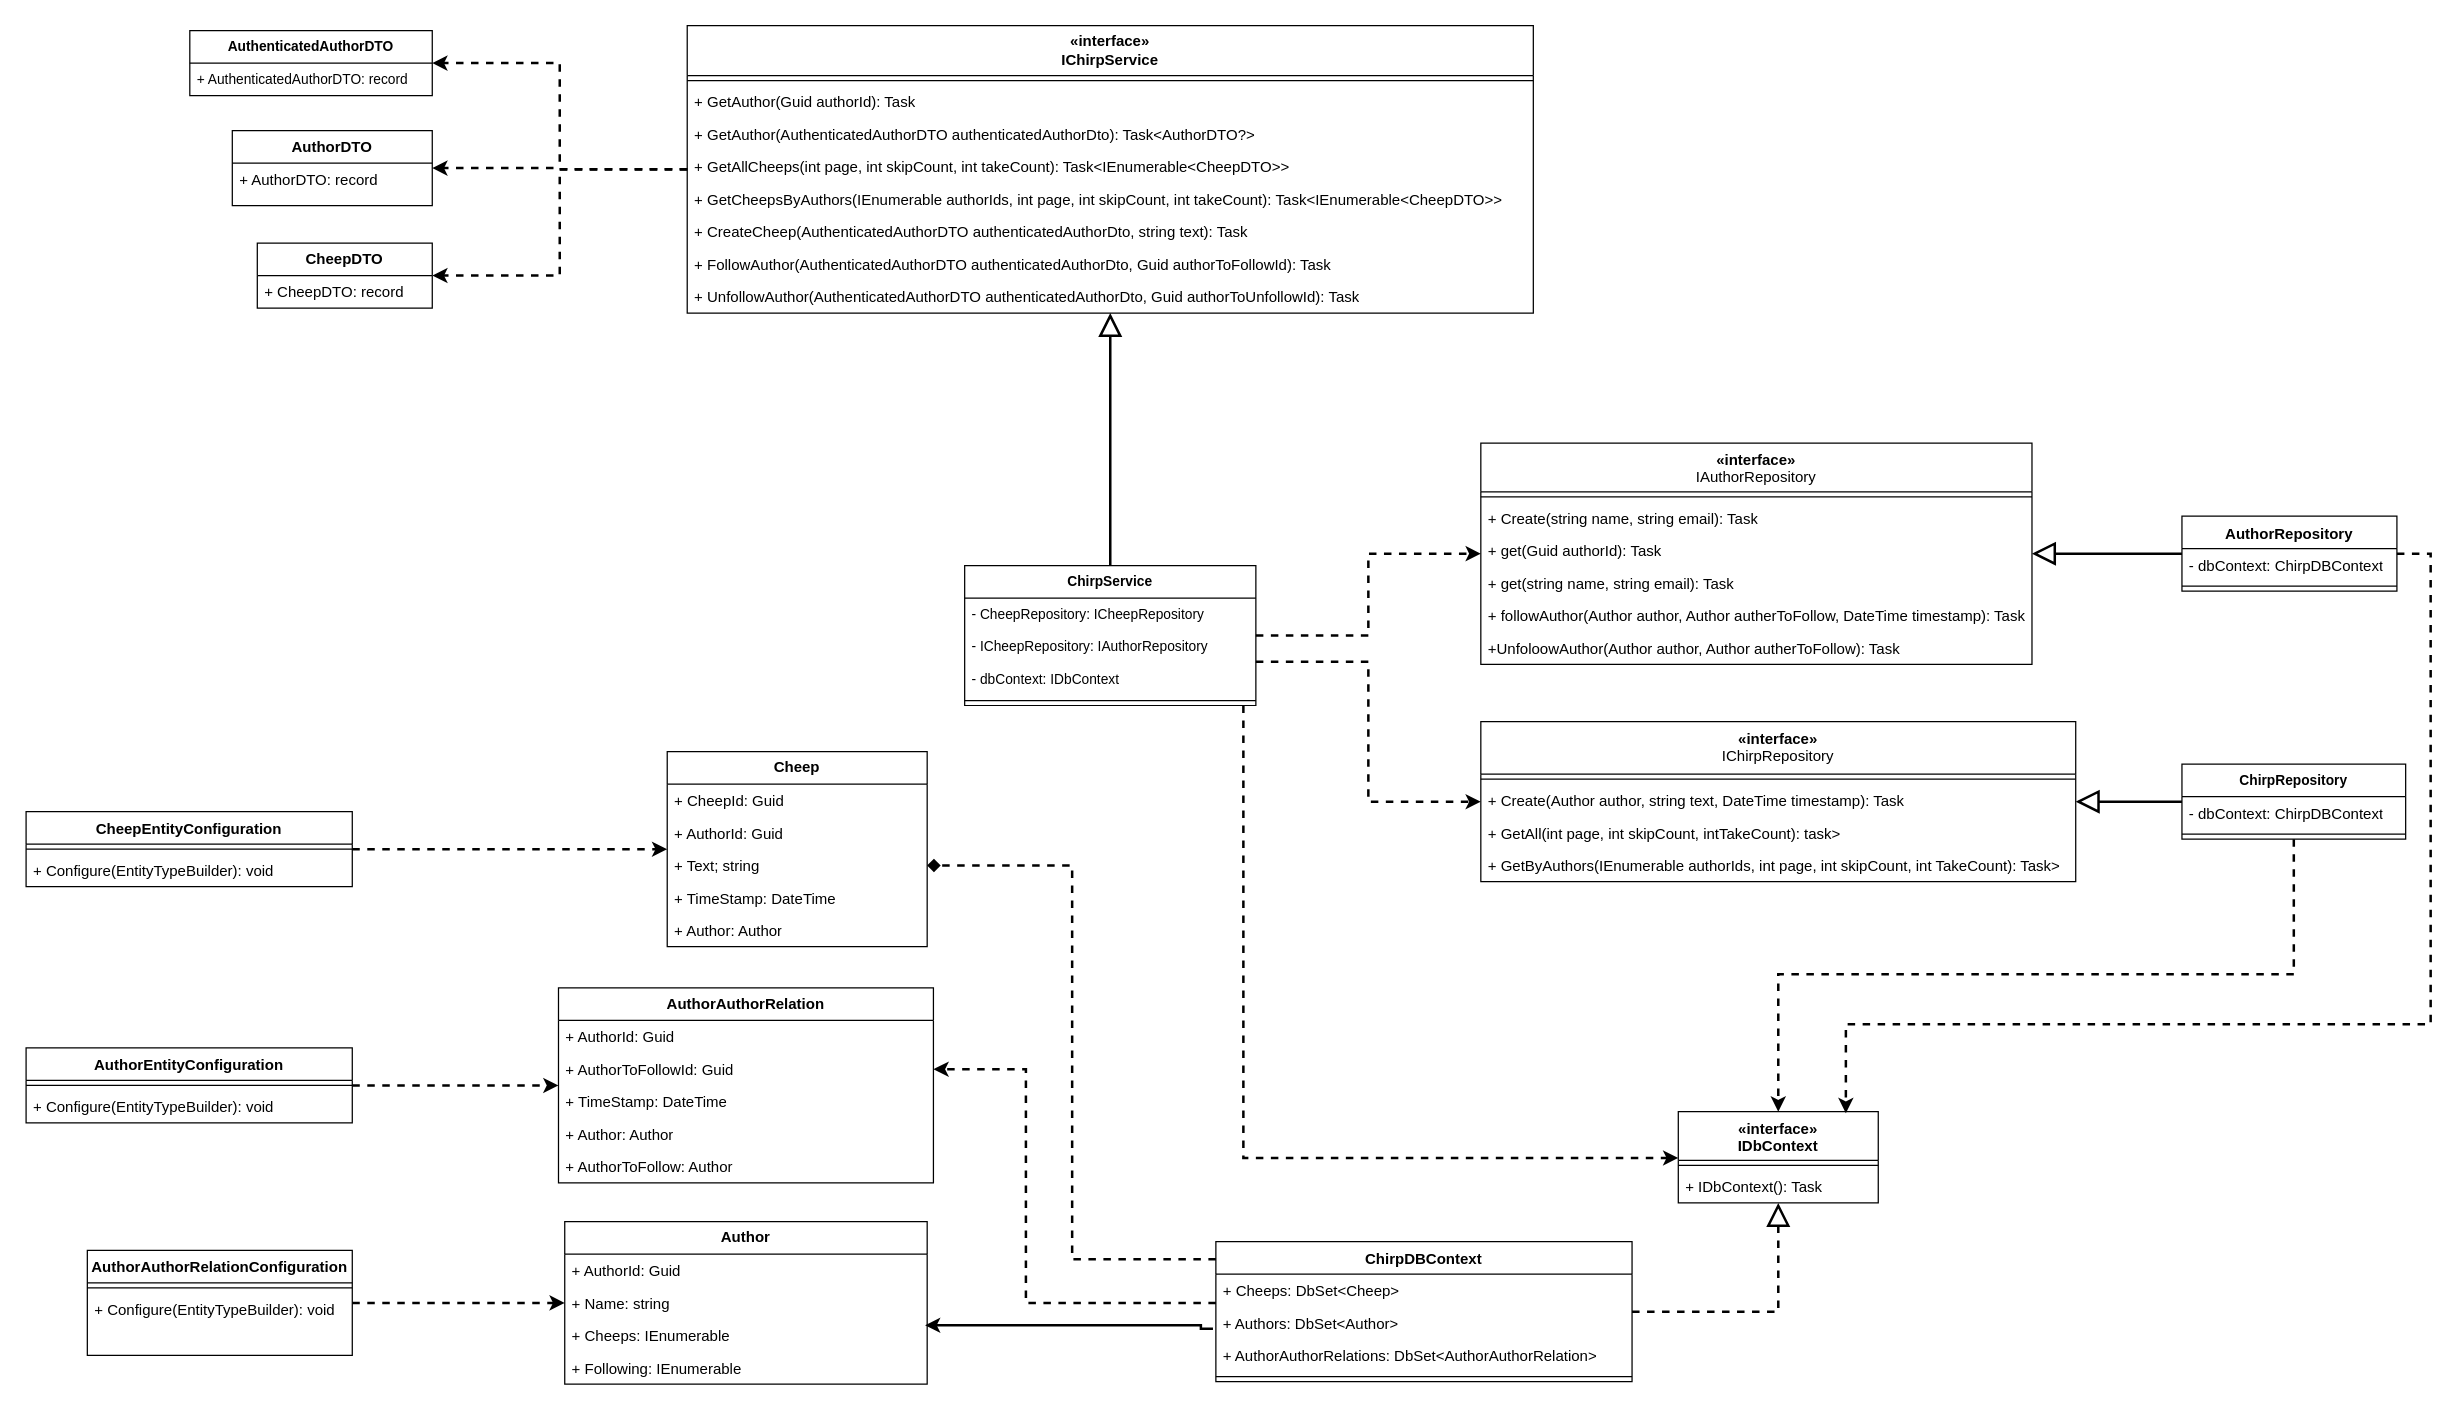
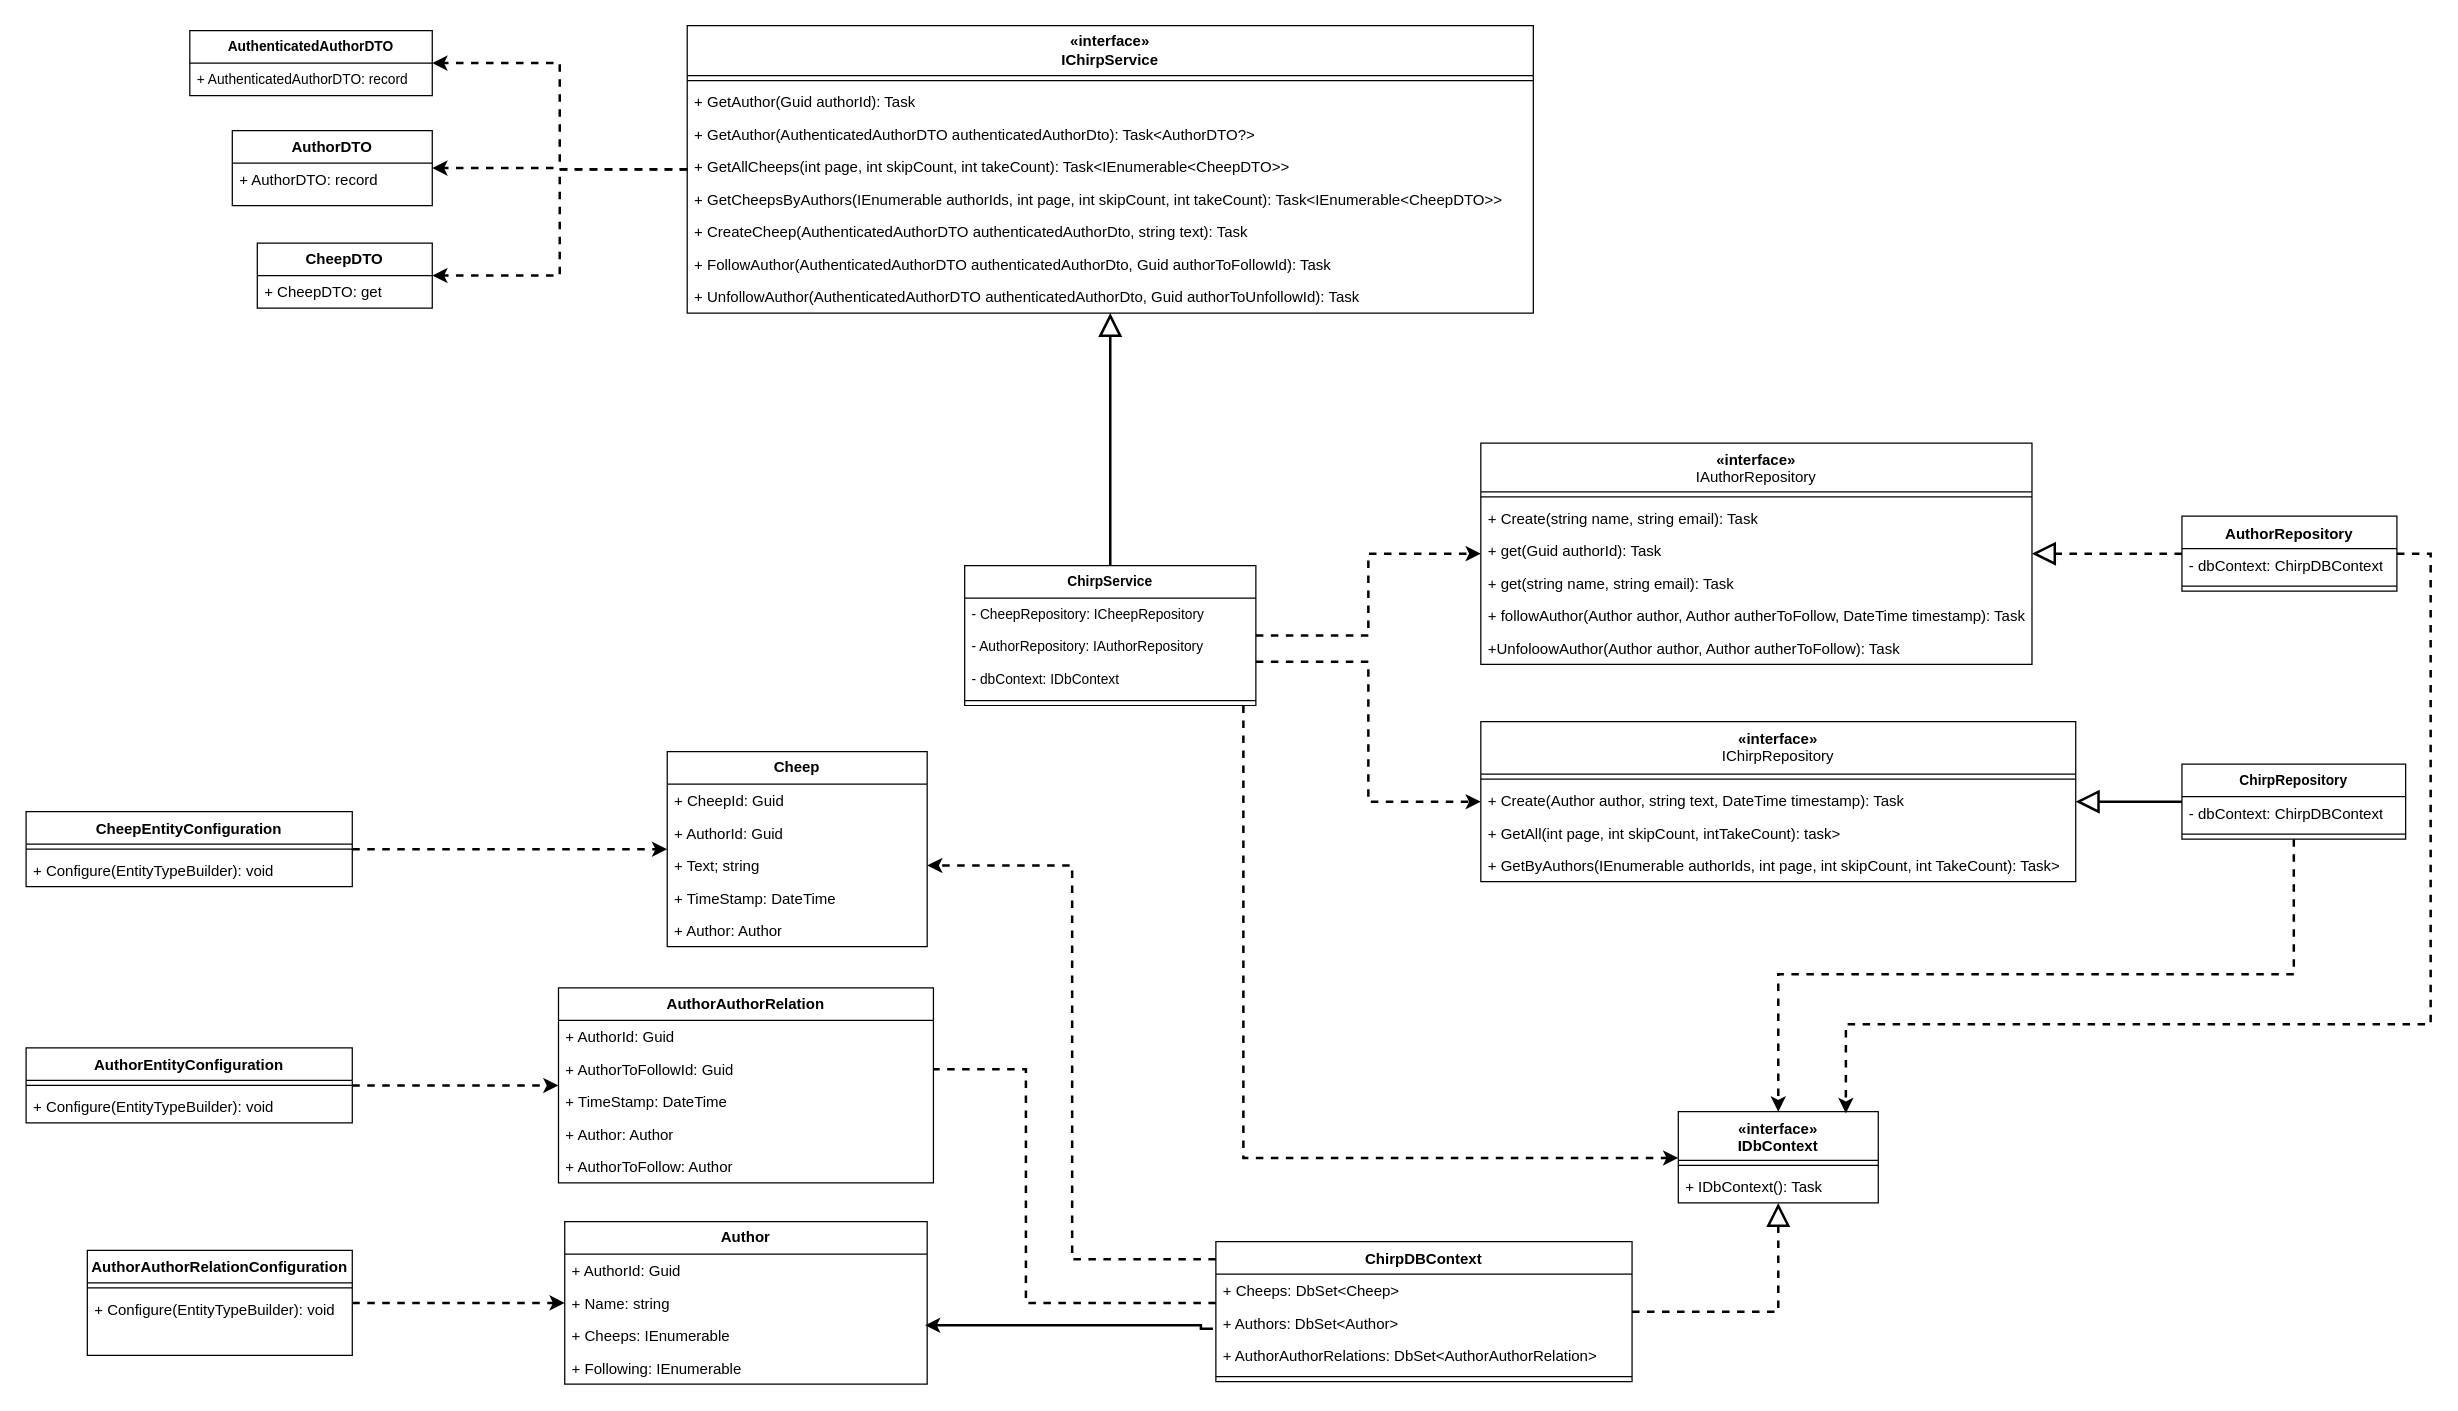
node "+ CheepDTO: record": label "+ CheepDTO: record" -> "+ CheepDTO: get"
edge "AuthorRepository" -> "«interface»IAuthorRepository": style solid -> dashed
node "- ICheepRepository: IAuthorRepository": label "- ICheepRepository: IAuthorRepository" -> "- AuthorRepository: IAuthorRepository"
edge "ChirpDBContext" -> "+ Text; string": arrowhead diamond -> classic
edge "+ Cheeps: DbSet<Cheep>" -> "+ AuthorToFollowId: Guid": arrowhead classic -> none
